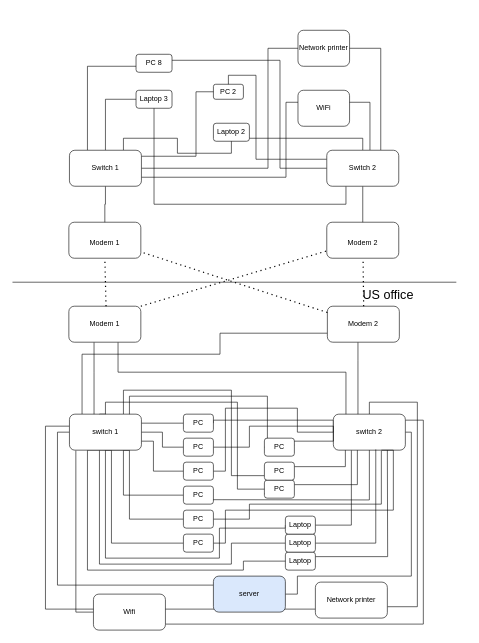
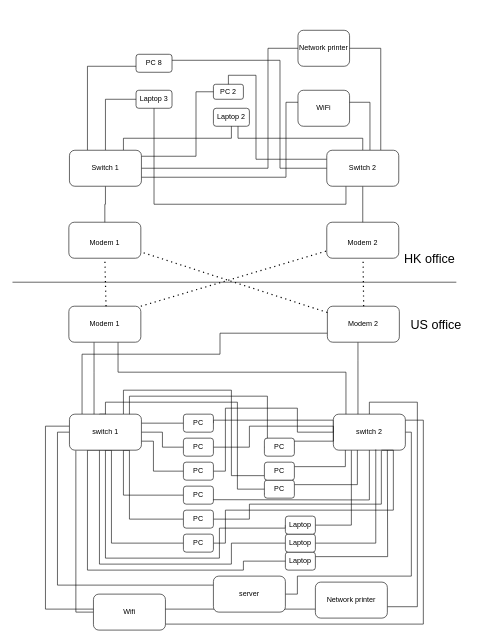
node "Laptop 2": moved (231, 132) -> (231, 117)
node "HK office": added
node "US office": moved (388, 294) -> (436, 324)
node "server": fillcolor #dae8fc -> #ffffff
